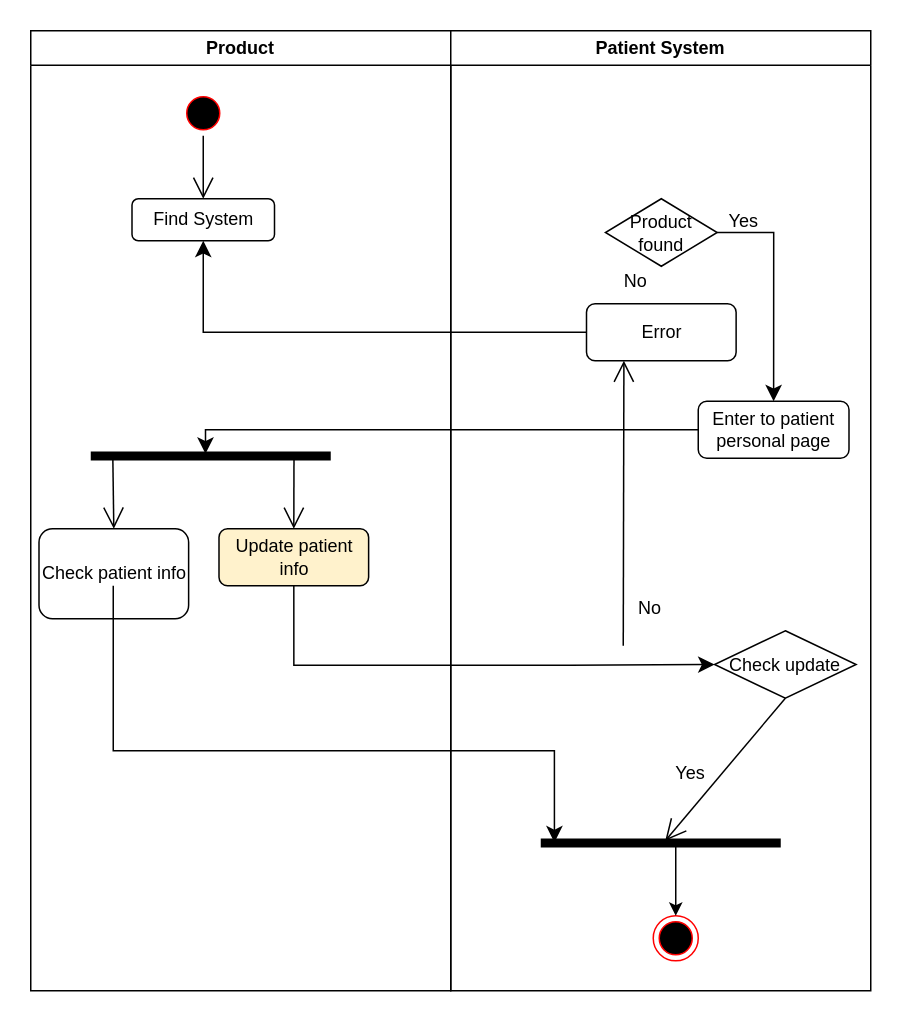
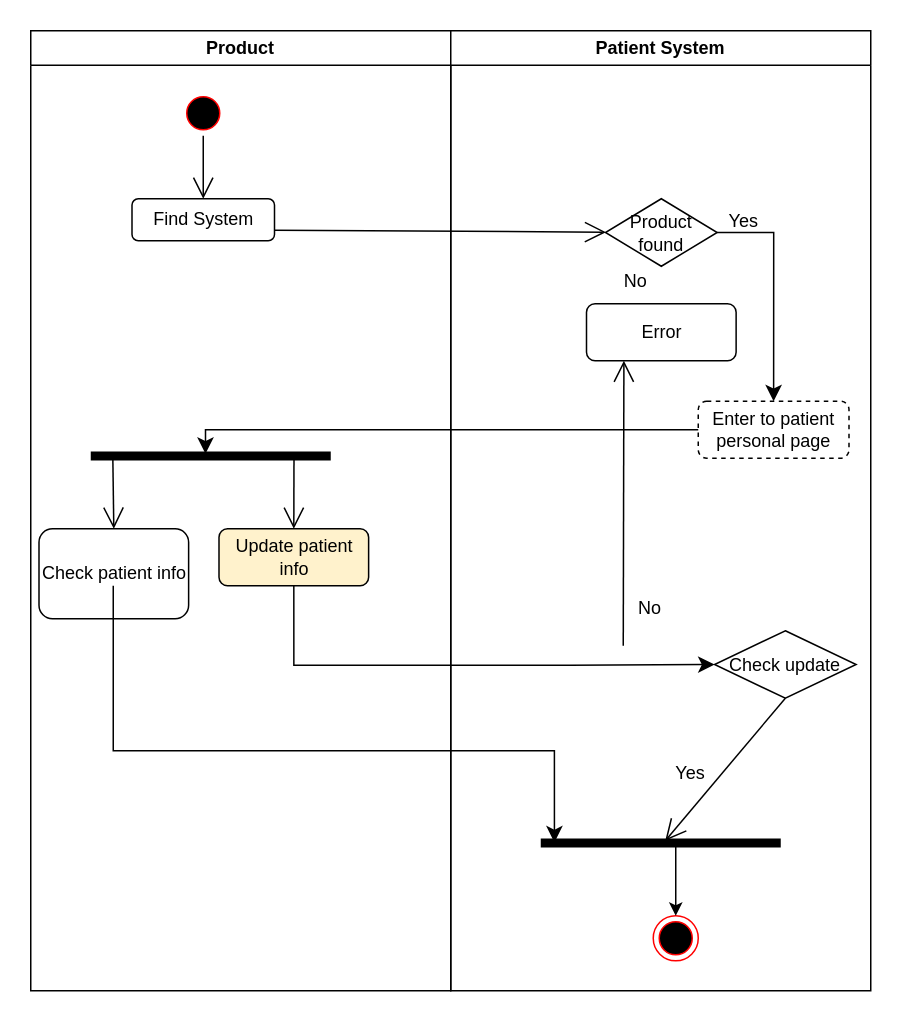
edge "Find System" -> "Product found": added
edge "Error" -> "Find System": removed
node "Enter to patient personal page": style solid -> dashed
